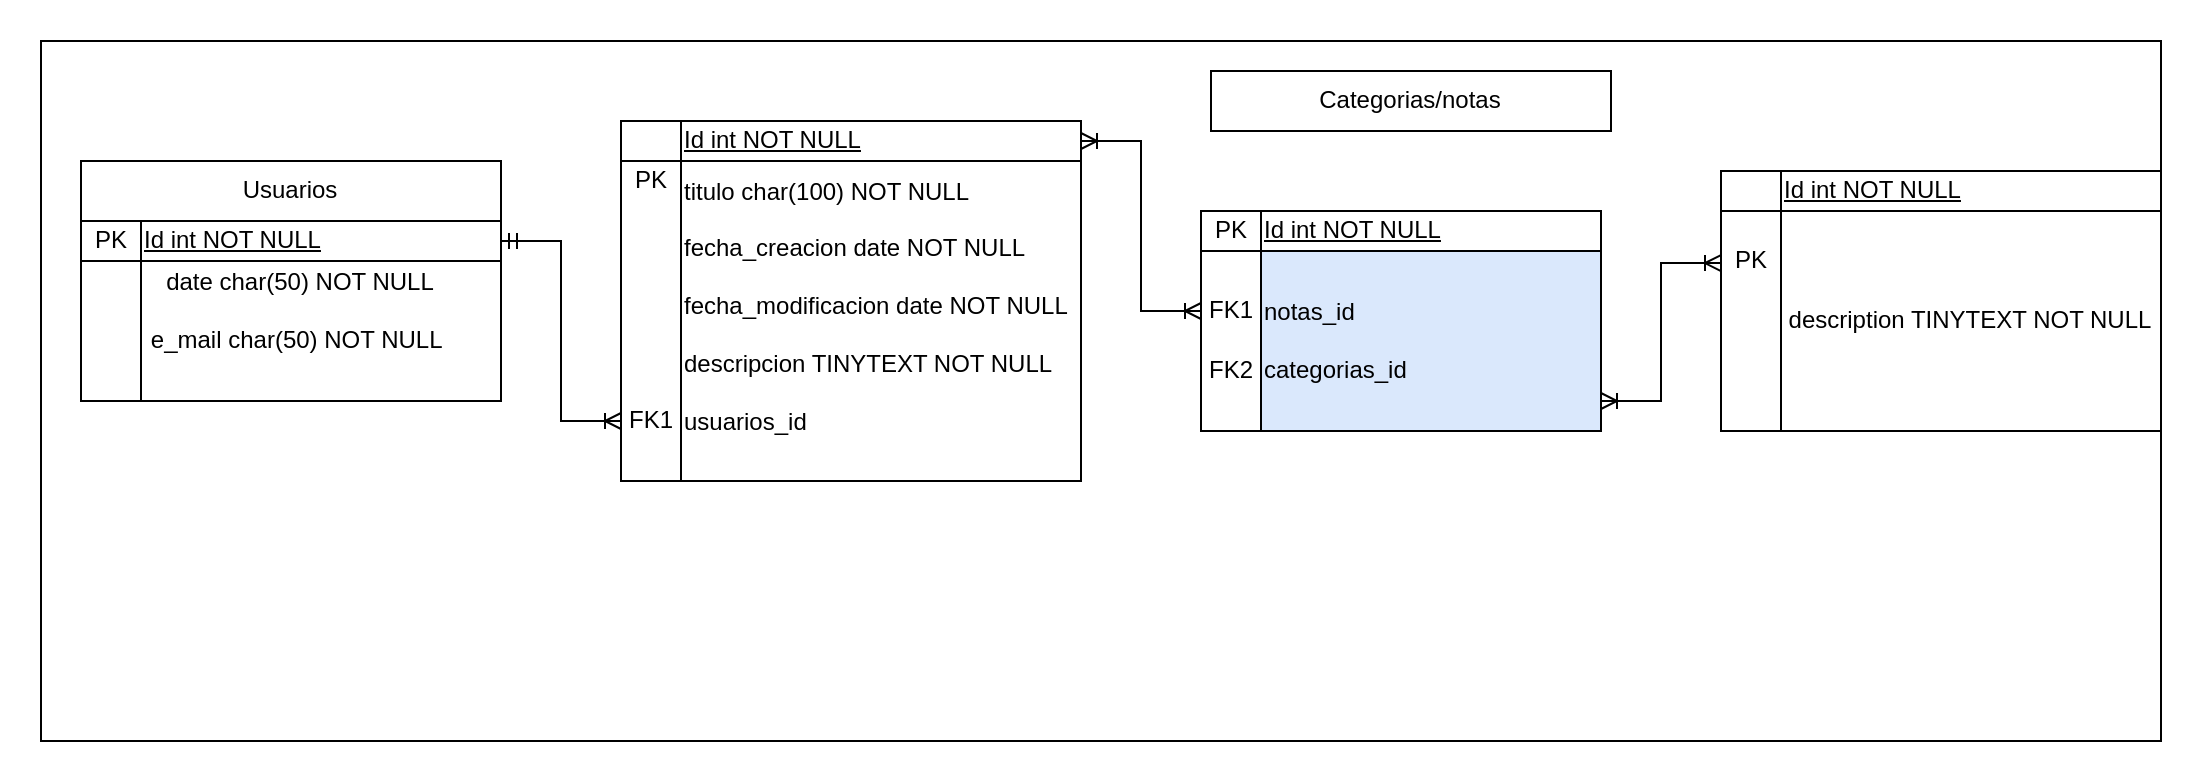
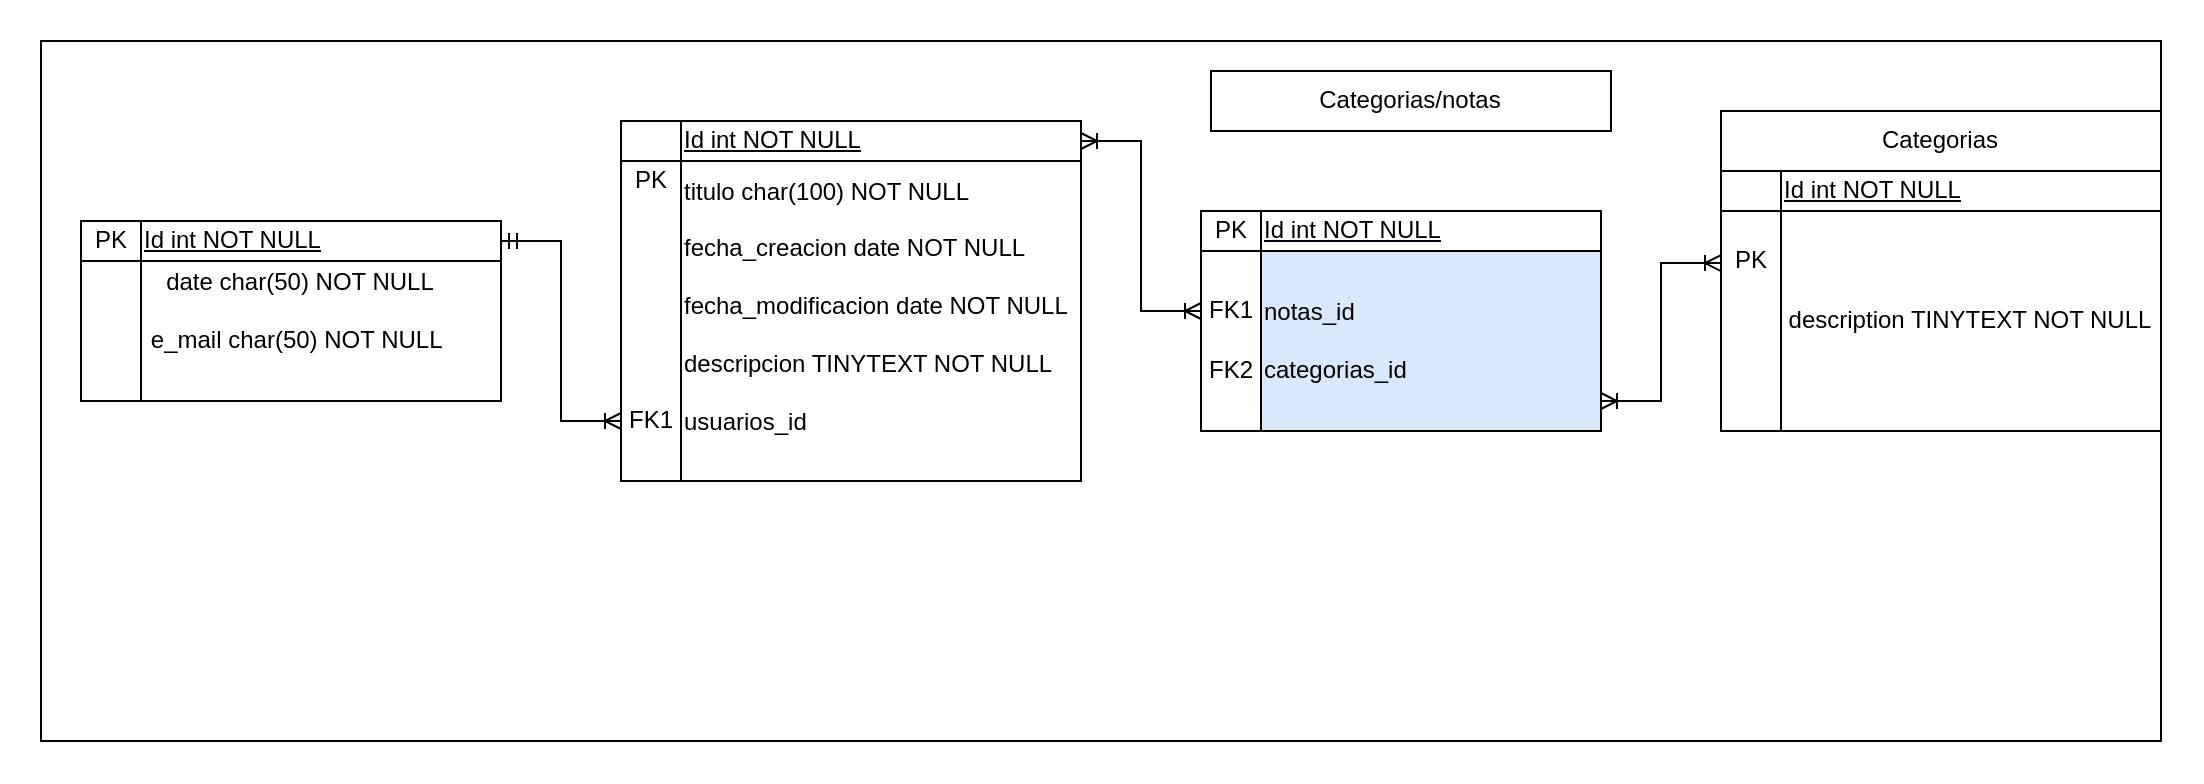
node "Categorias": added
node "Usuarios": removed
